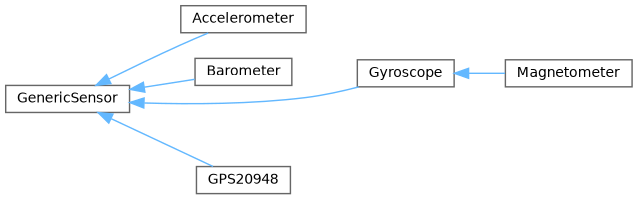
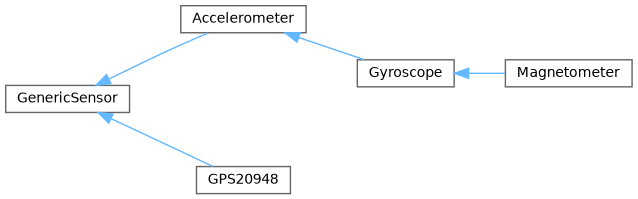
node "Barometer": removed
edge "Gyroscope" -> "GenericSensor": now "Gyroscope" -> "Accelerometer"
